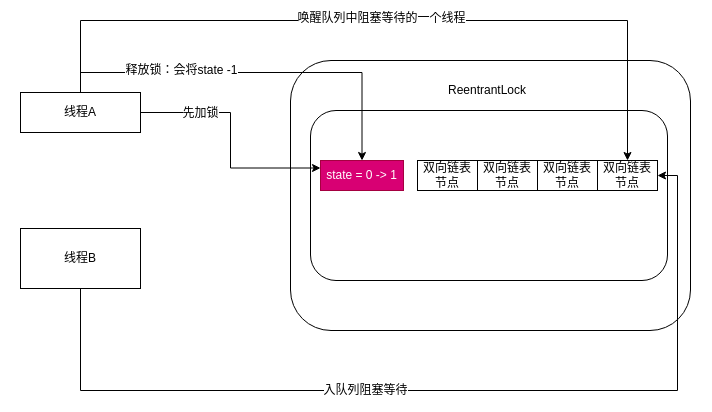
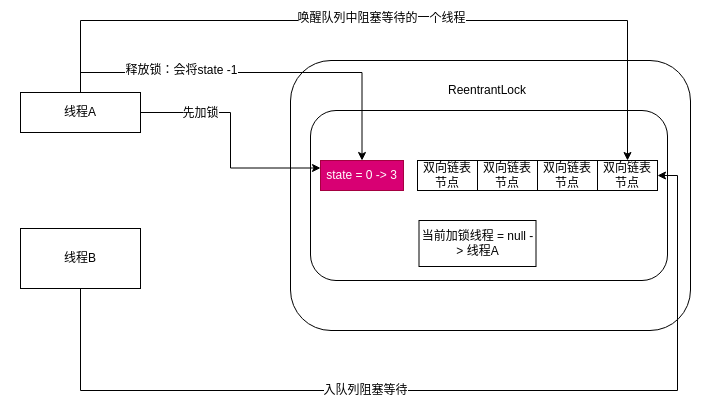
node "state = 0 -> 1": label "state = 0 -> 1" -> "state = 0 -> 3"
node "当前加锁线程 = null -> 线程A": added
